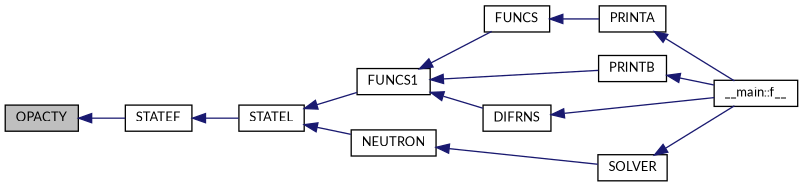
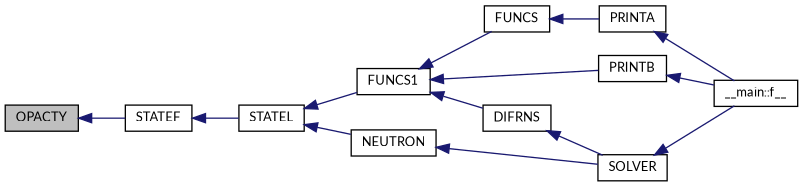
edge "__main::f__" -> "DIFRNS": now "SOLVER" -> "DIFRNS"
